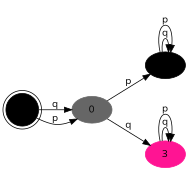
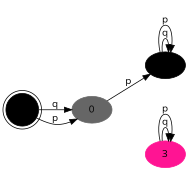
edge "0" -> "3": removed, label "q"
